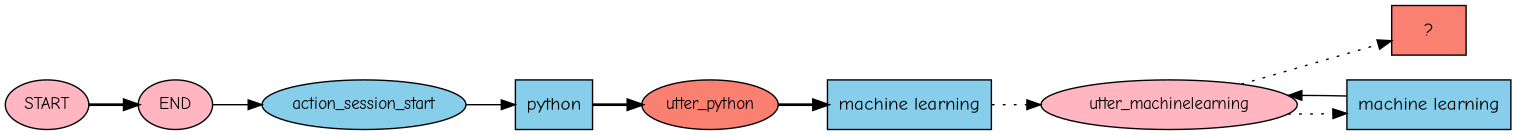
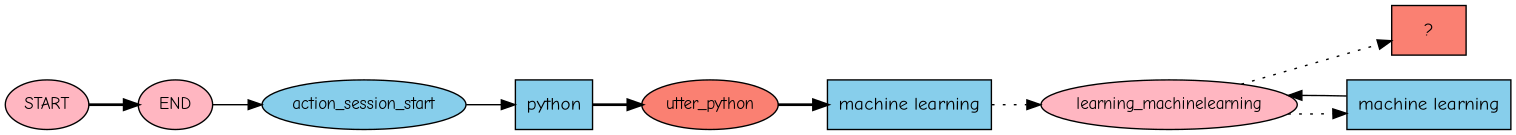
node "utter_machinelearning": label "utter_machinelearning" -> "learning_machinelearning"
